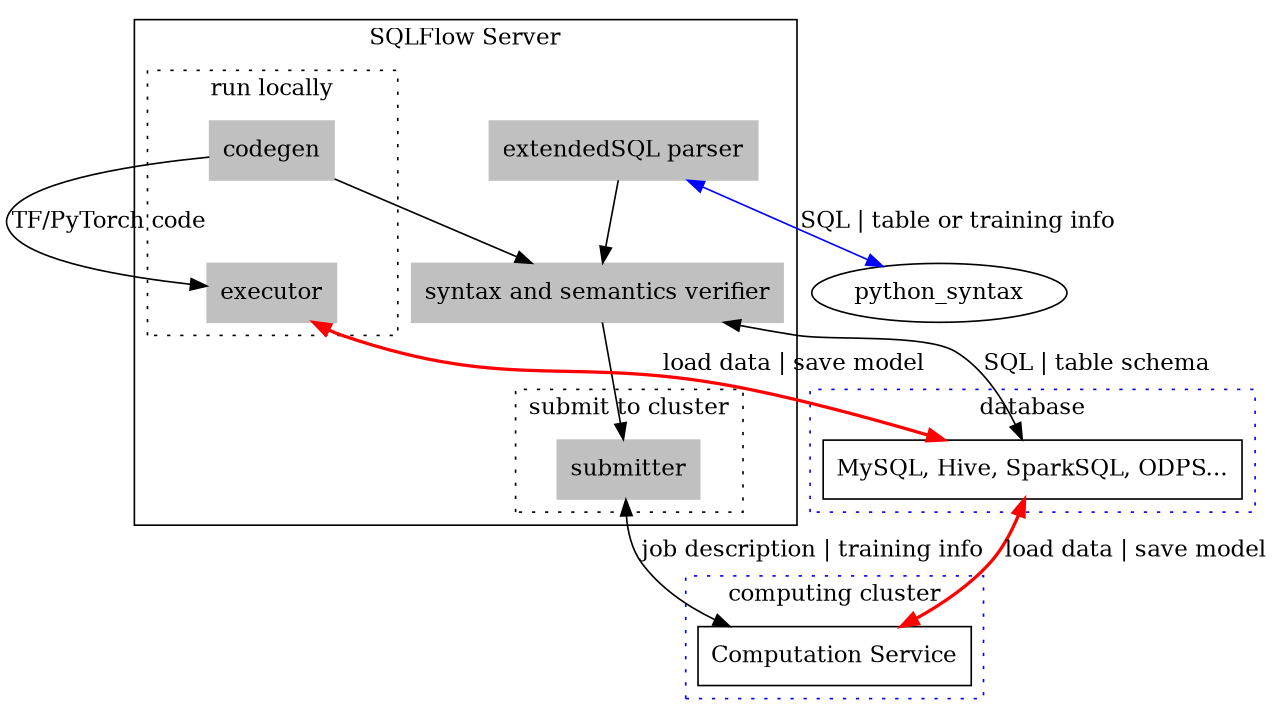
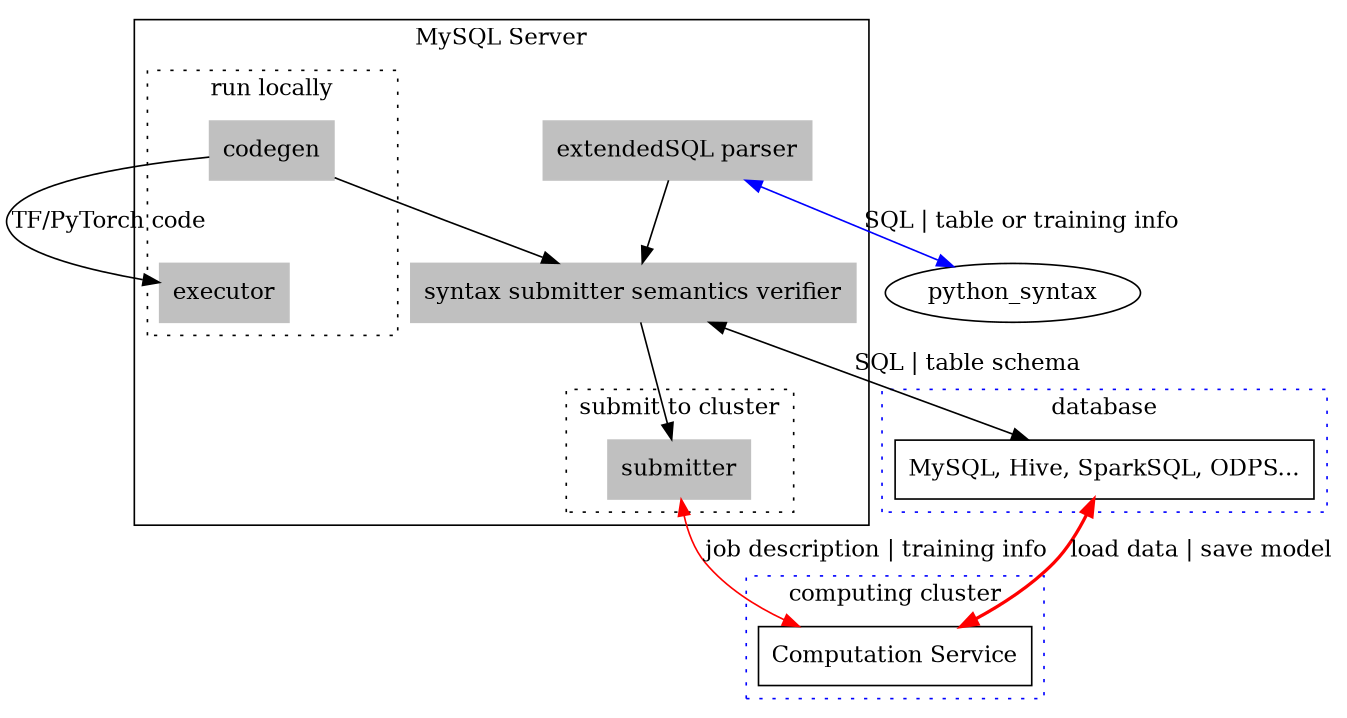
cluster "SQLFlow Server": label "SQLFlow Server" -> "MySQL Server"
node "syntax and semantics verifier": label "syntax and semantics verifier" -> "syntax submitter semantics verifier"
edge "executor" -- "MySQL, Hive, SparkSQL, ODPS...": removed, label "load data | save model"
edge "submitter" -- "Computation Service": color black -> red
